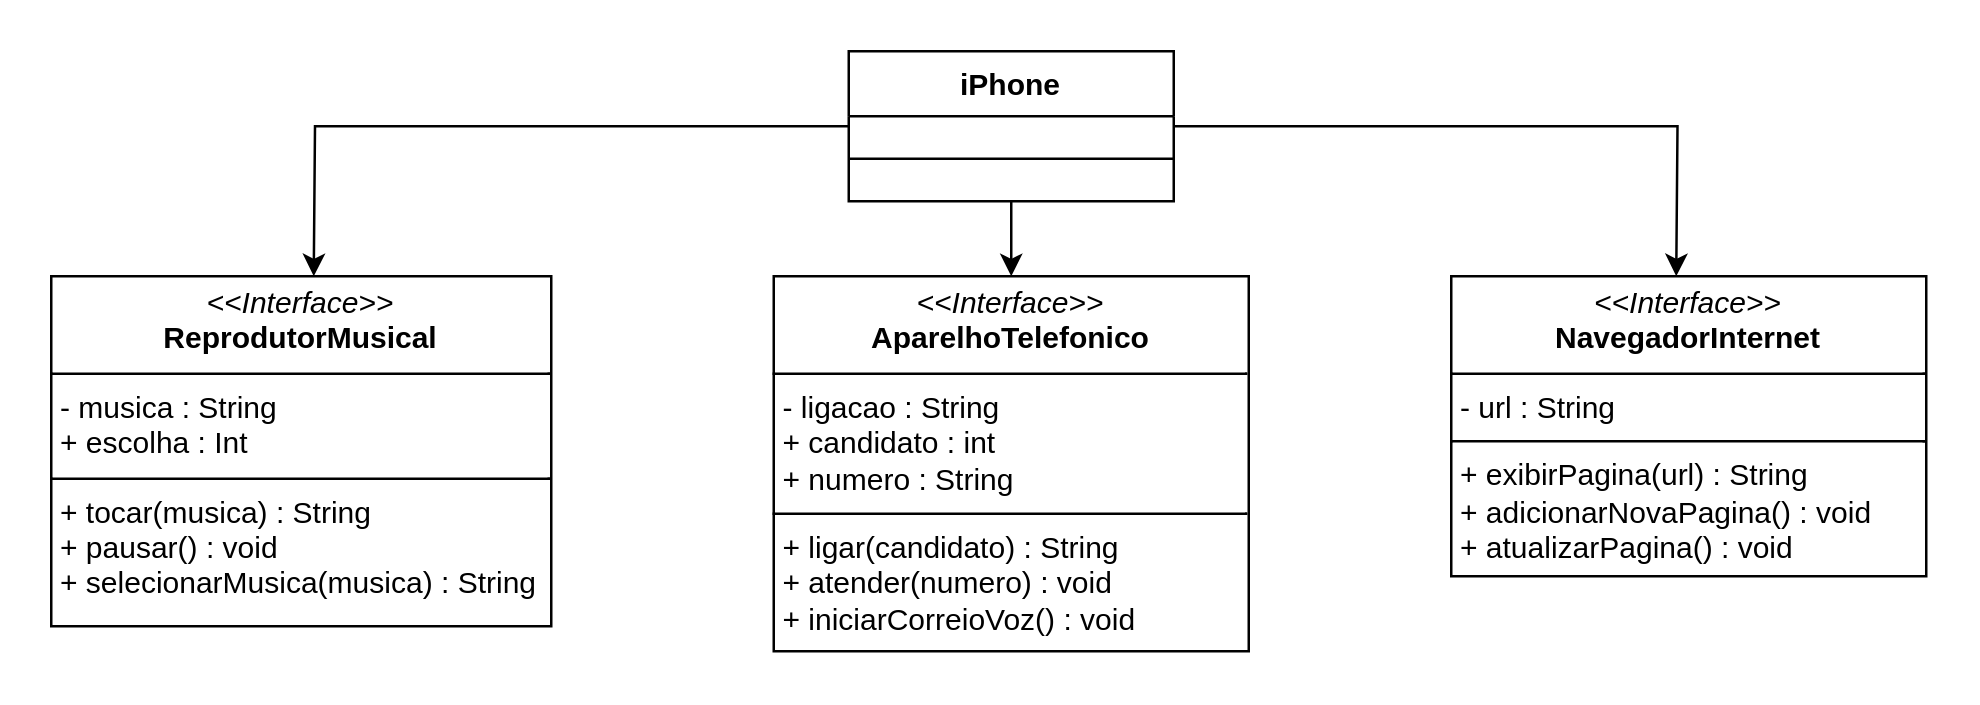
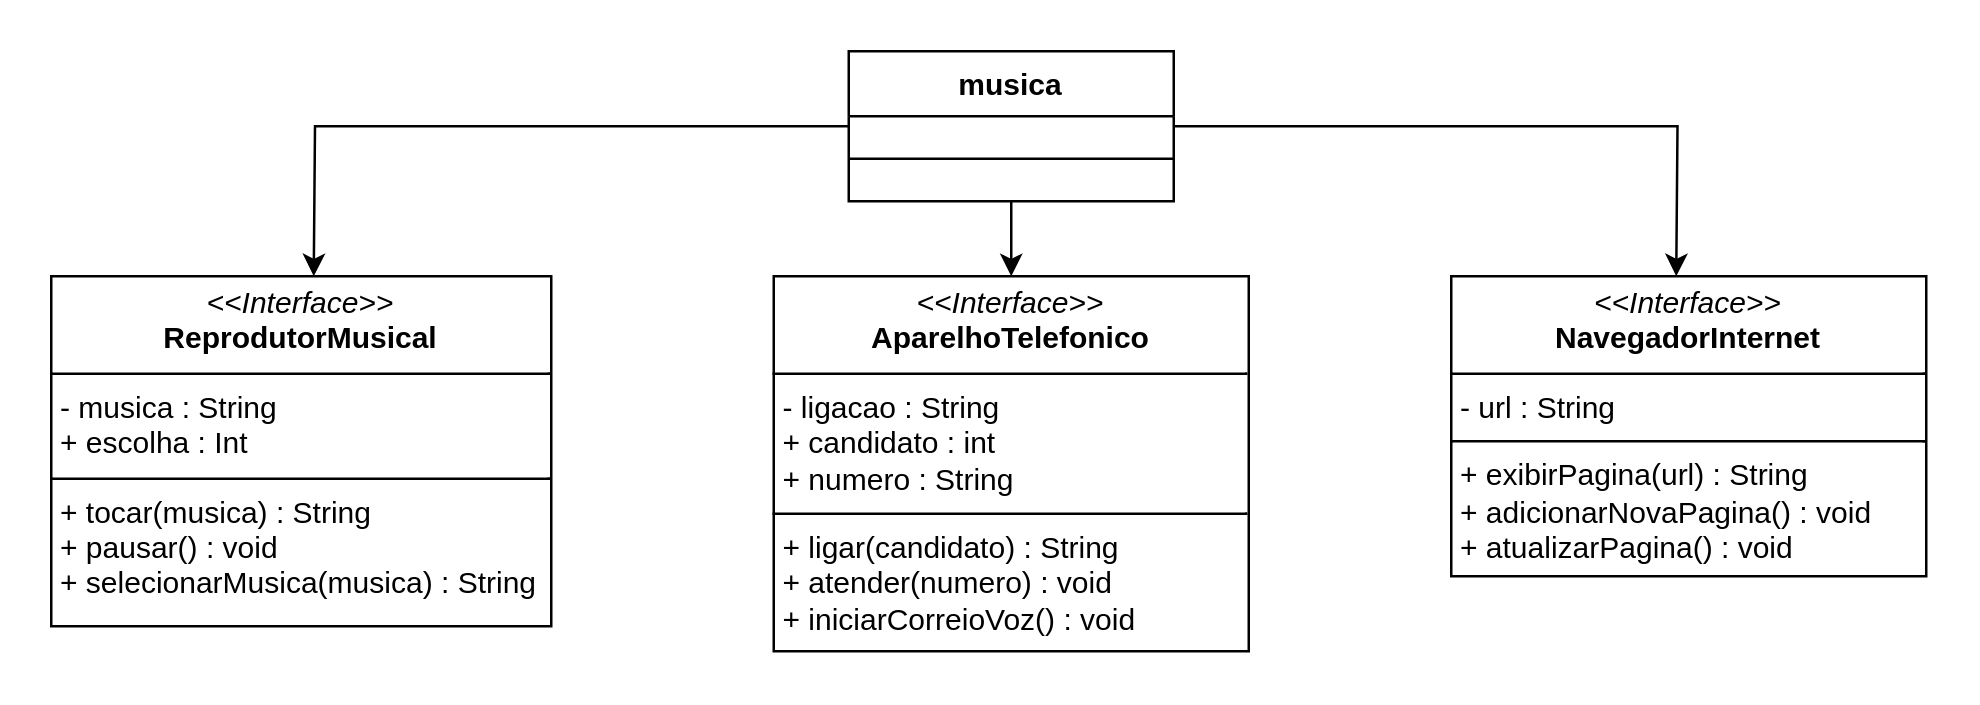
node "iPhone": label "iPhone" -> "musica"
